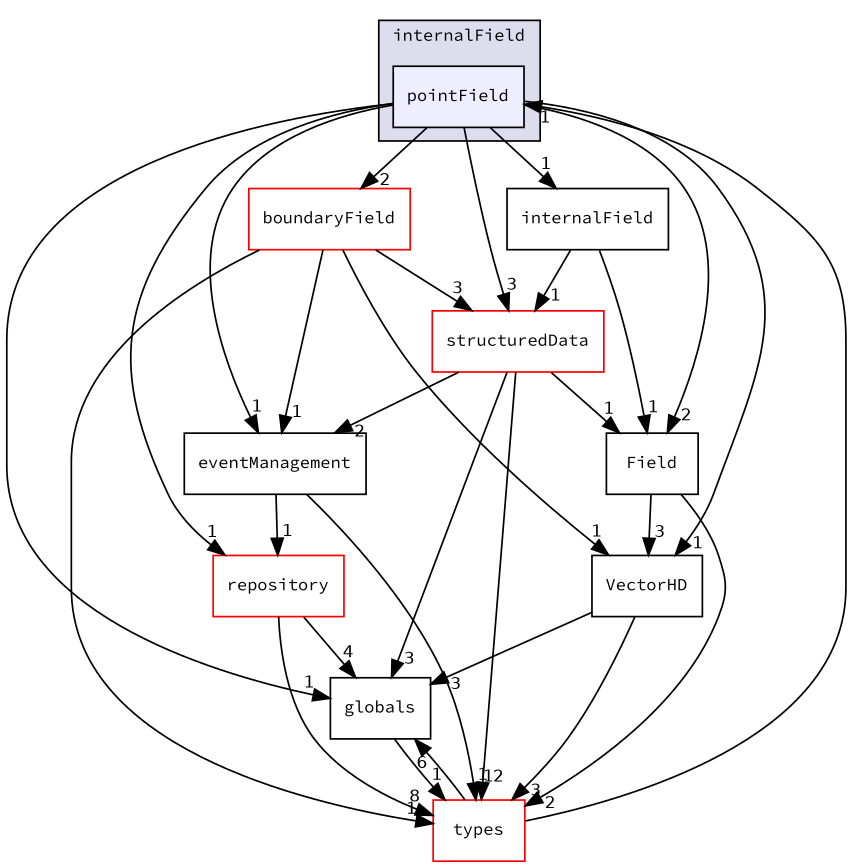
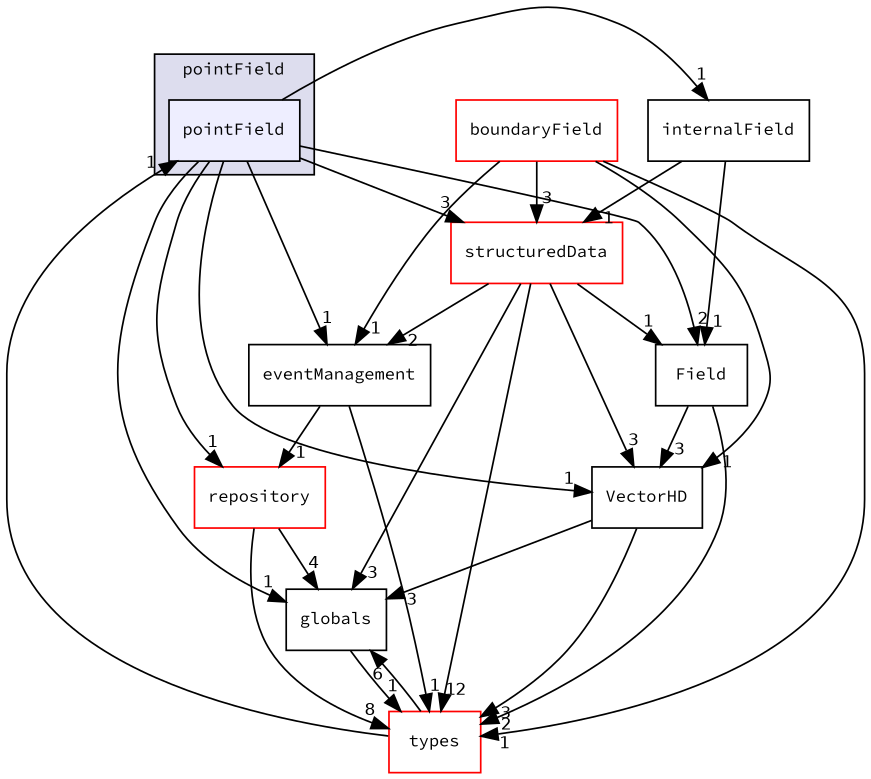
cluster "internalField": label "internalField" -> "pointField"
edge "pointField" -> "boundaryField": removed
edge "structuredData" -> "VectorHD": added
